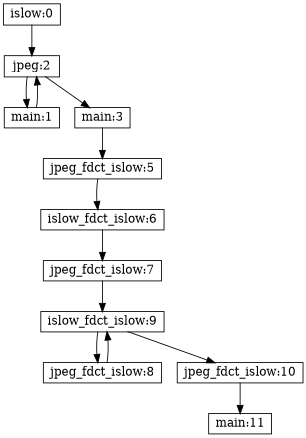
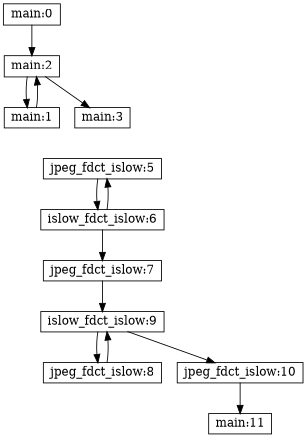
node "islow:0": label "islow:0" -> "main:0"
node "jpeg:2": label "jpeg:2" -> "main:2"
edge "main:3" -> "jpeg_fdct_islow:5": now "islow_fdct_islow:6" -> "jpeg_fdct_islow:5"
